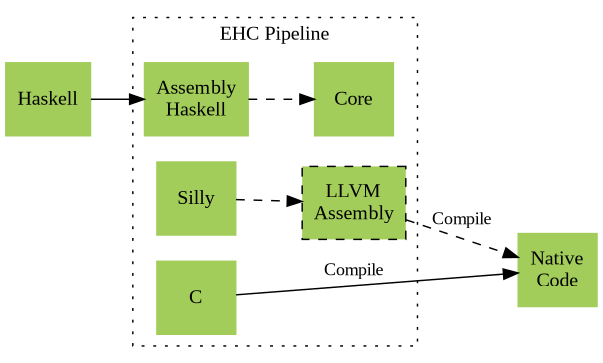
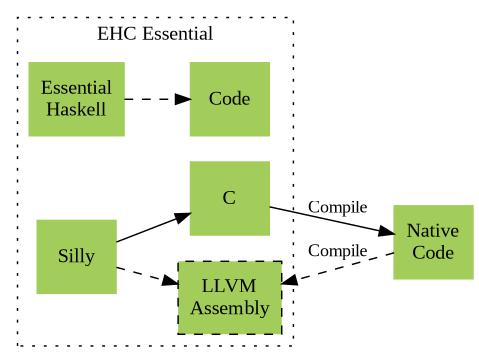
cluster "EHC Pipeline": label "EHC Pipeline" -> "EHC Essential"
node "Haskell": removed
node "Assembly Haskell": label "Assembly Haskell" -> "Essential Haskell"
node "Core": label "Core" -> "Code"
edge "Silly" -> "C": added
edge "LLVM Assembly" -> "Native Code": reversed
